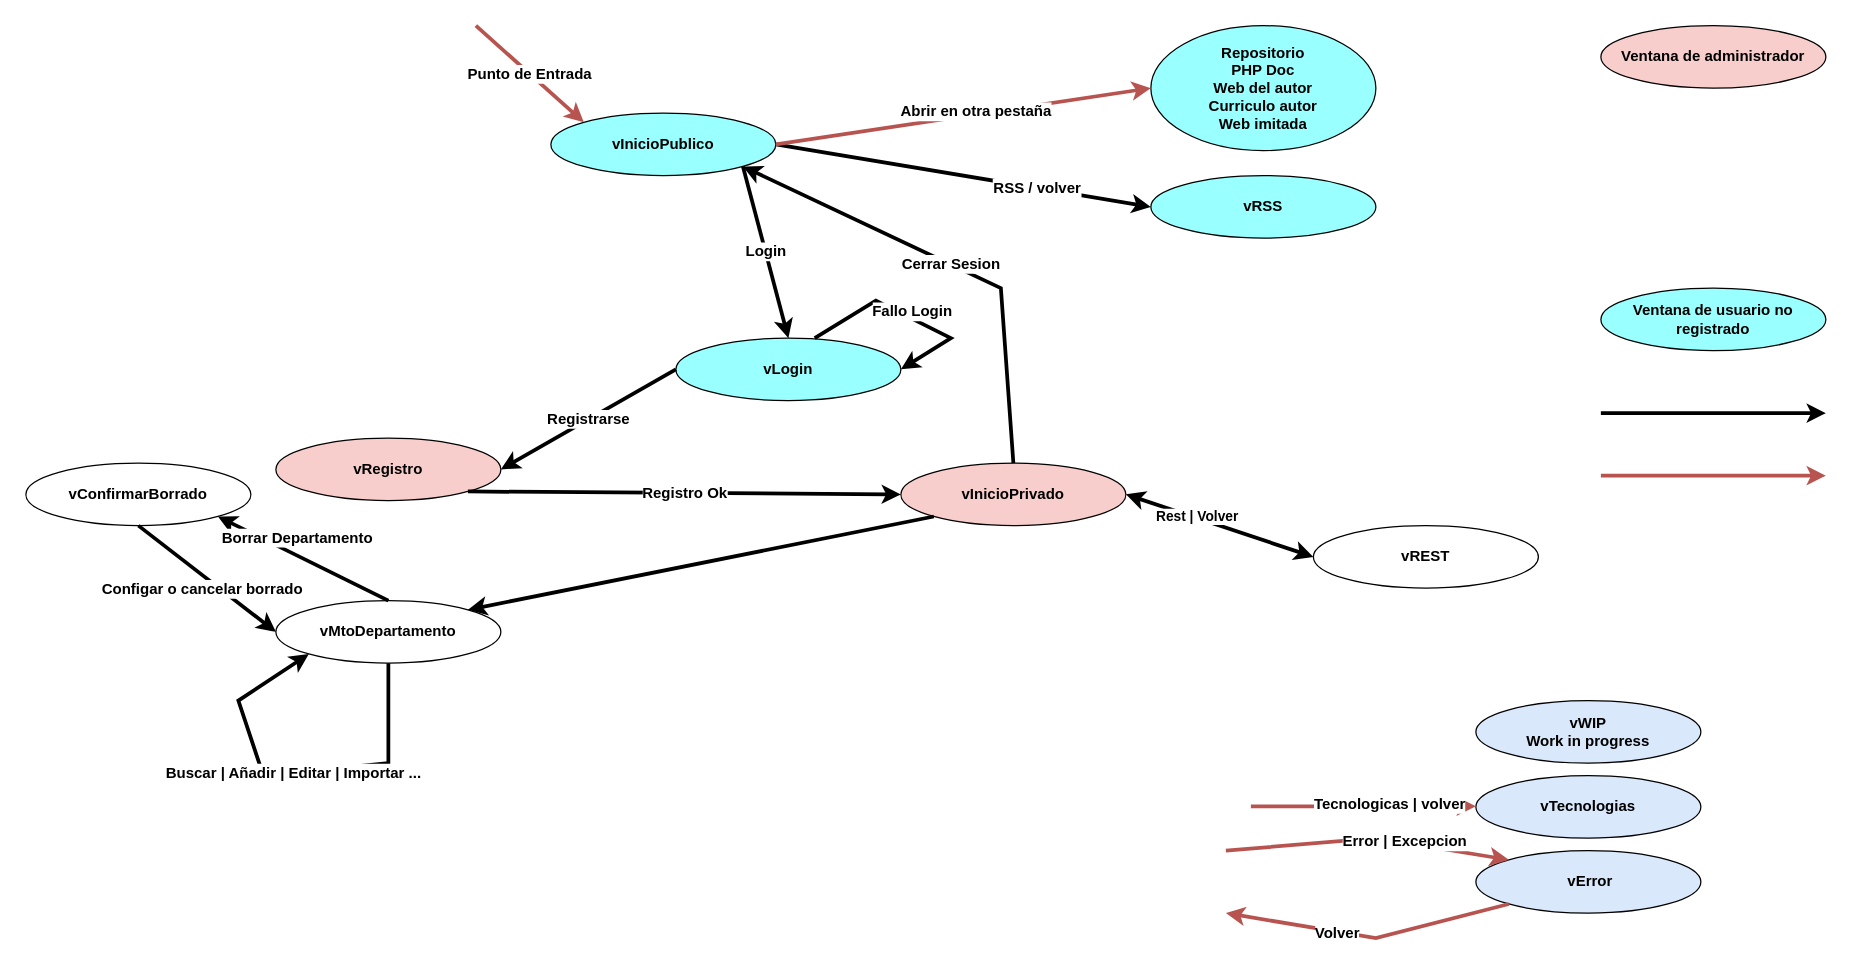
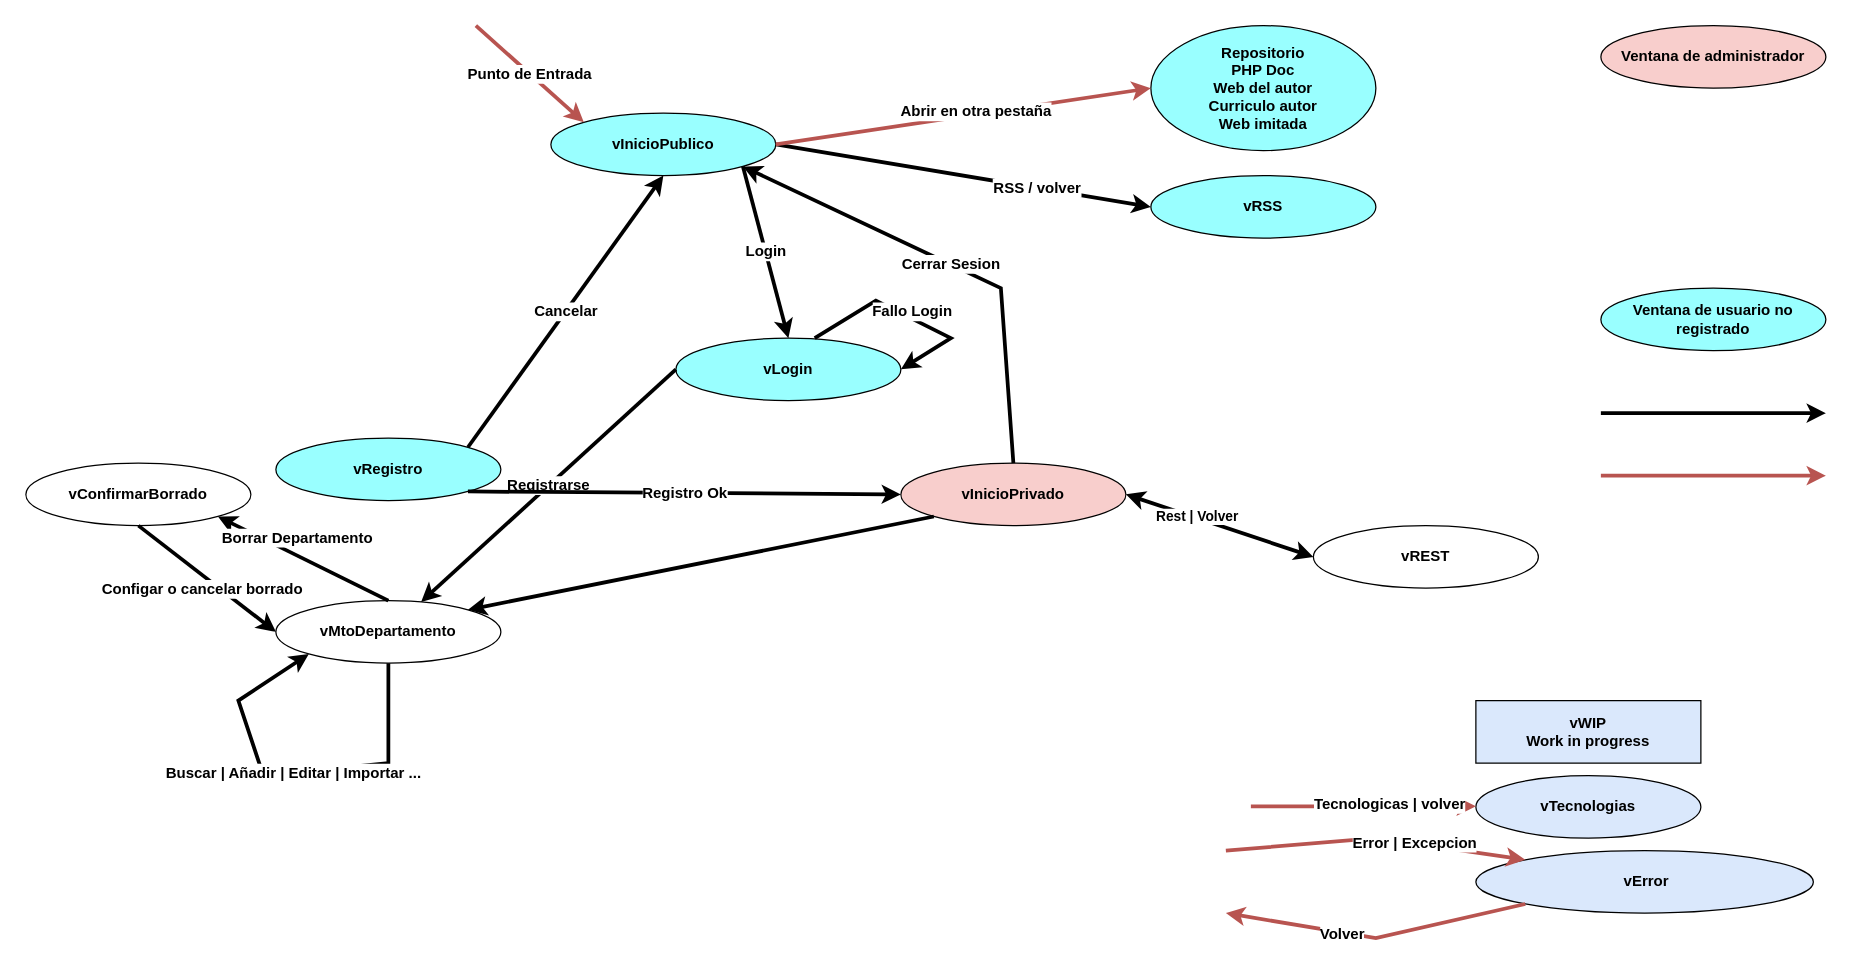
edge "vRegistro" -> "vInicioPublico": added, label "Cancelar"
edge "vLogin" -> "vRegistro": now "vLogin" -> "vMtoDepartamento"
node "vRegistro": fillcolor #f8cecc -> #99ffff
node "vWIP Work in progress": shape ellipse -> rectangle
node "vError": size 225x63 -> 338x63
